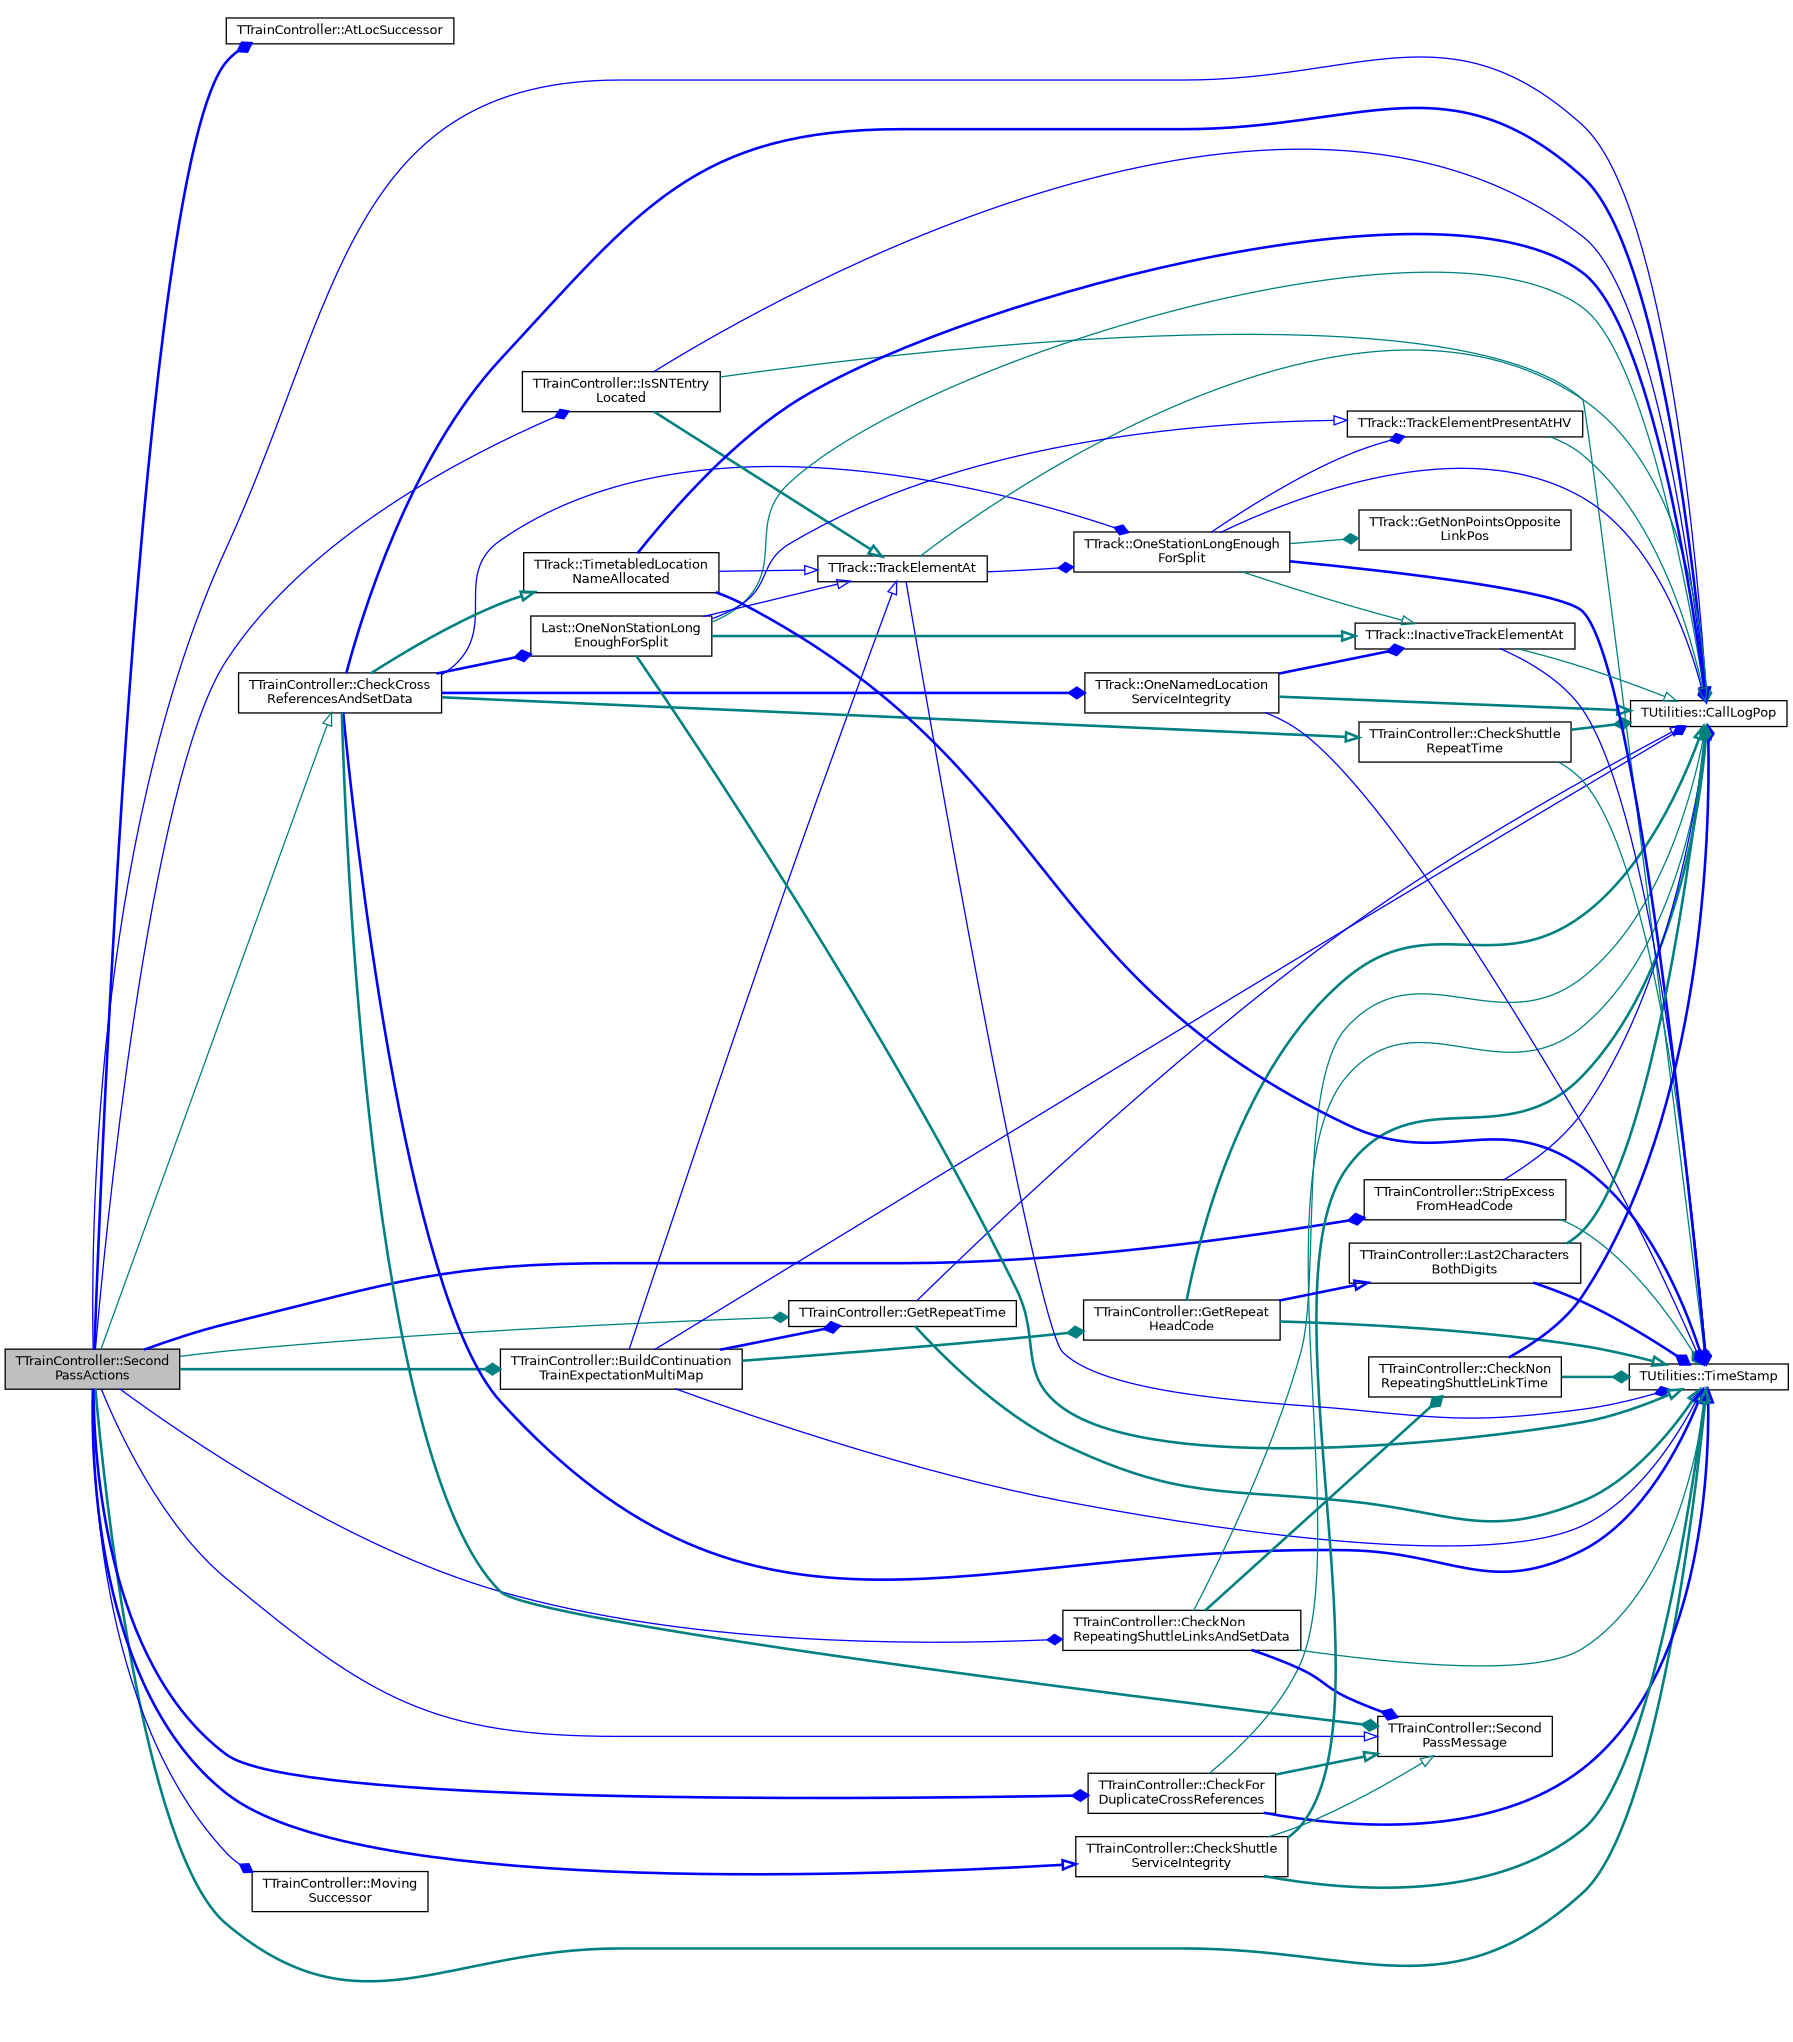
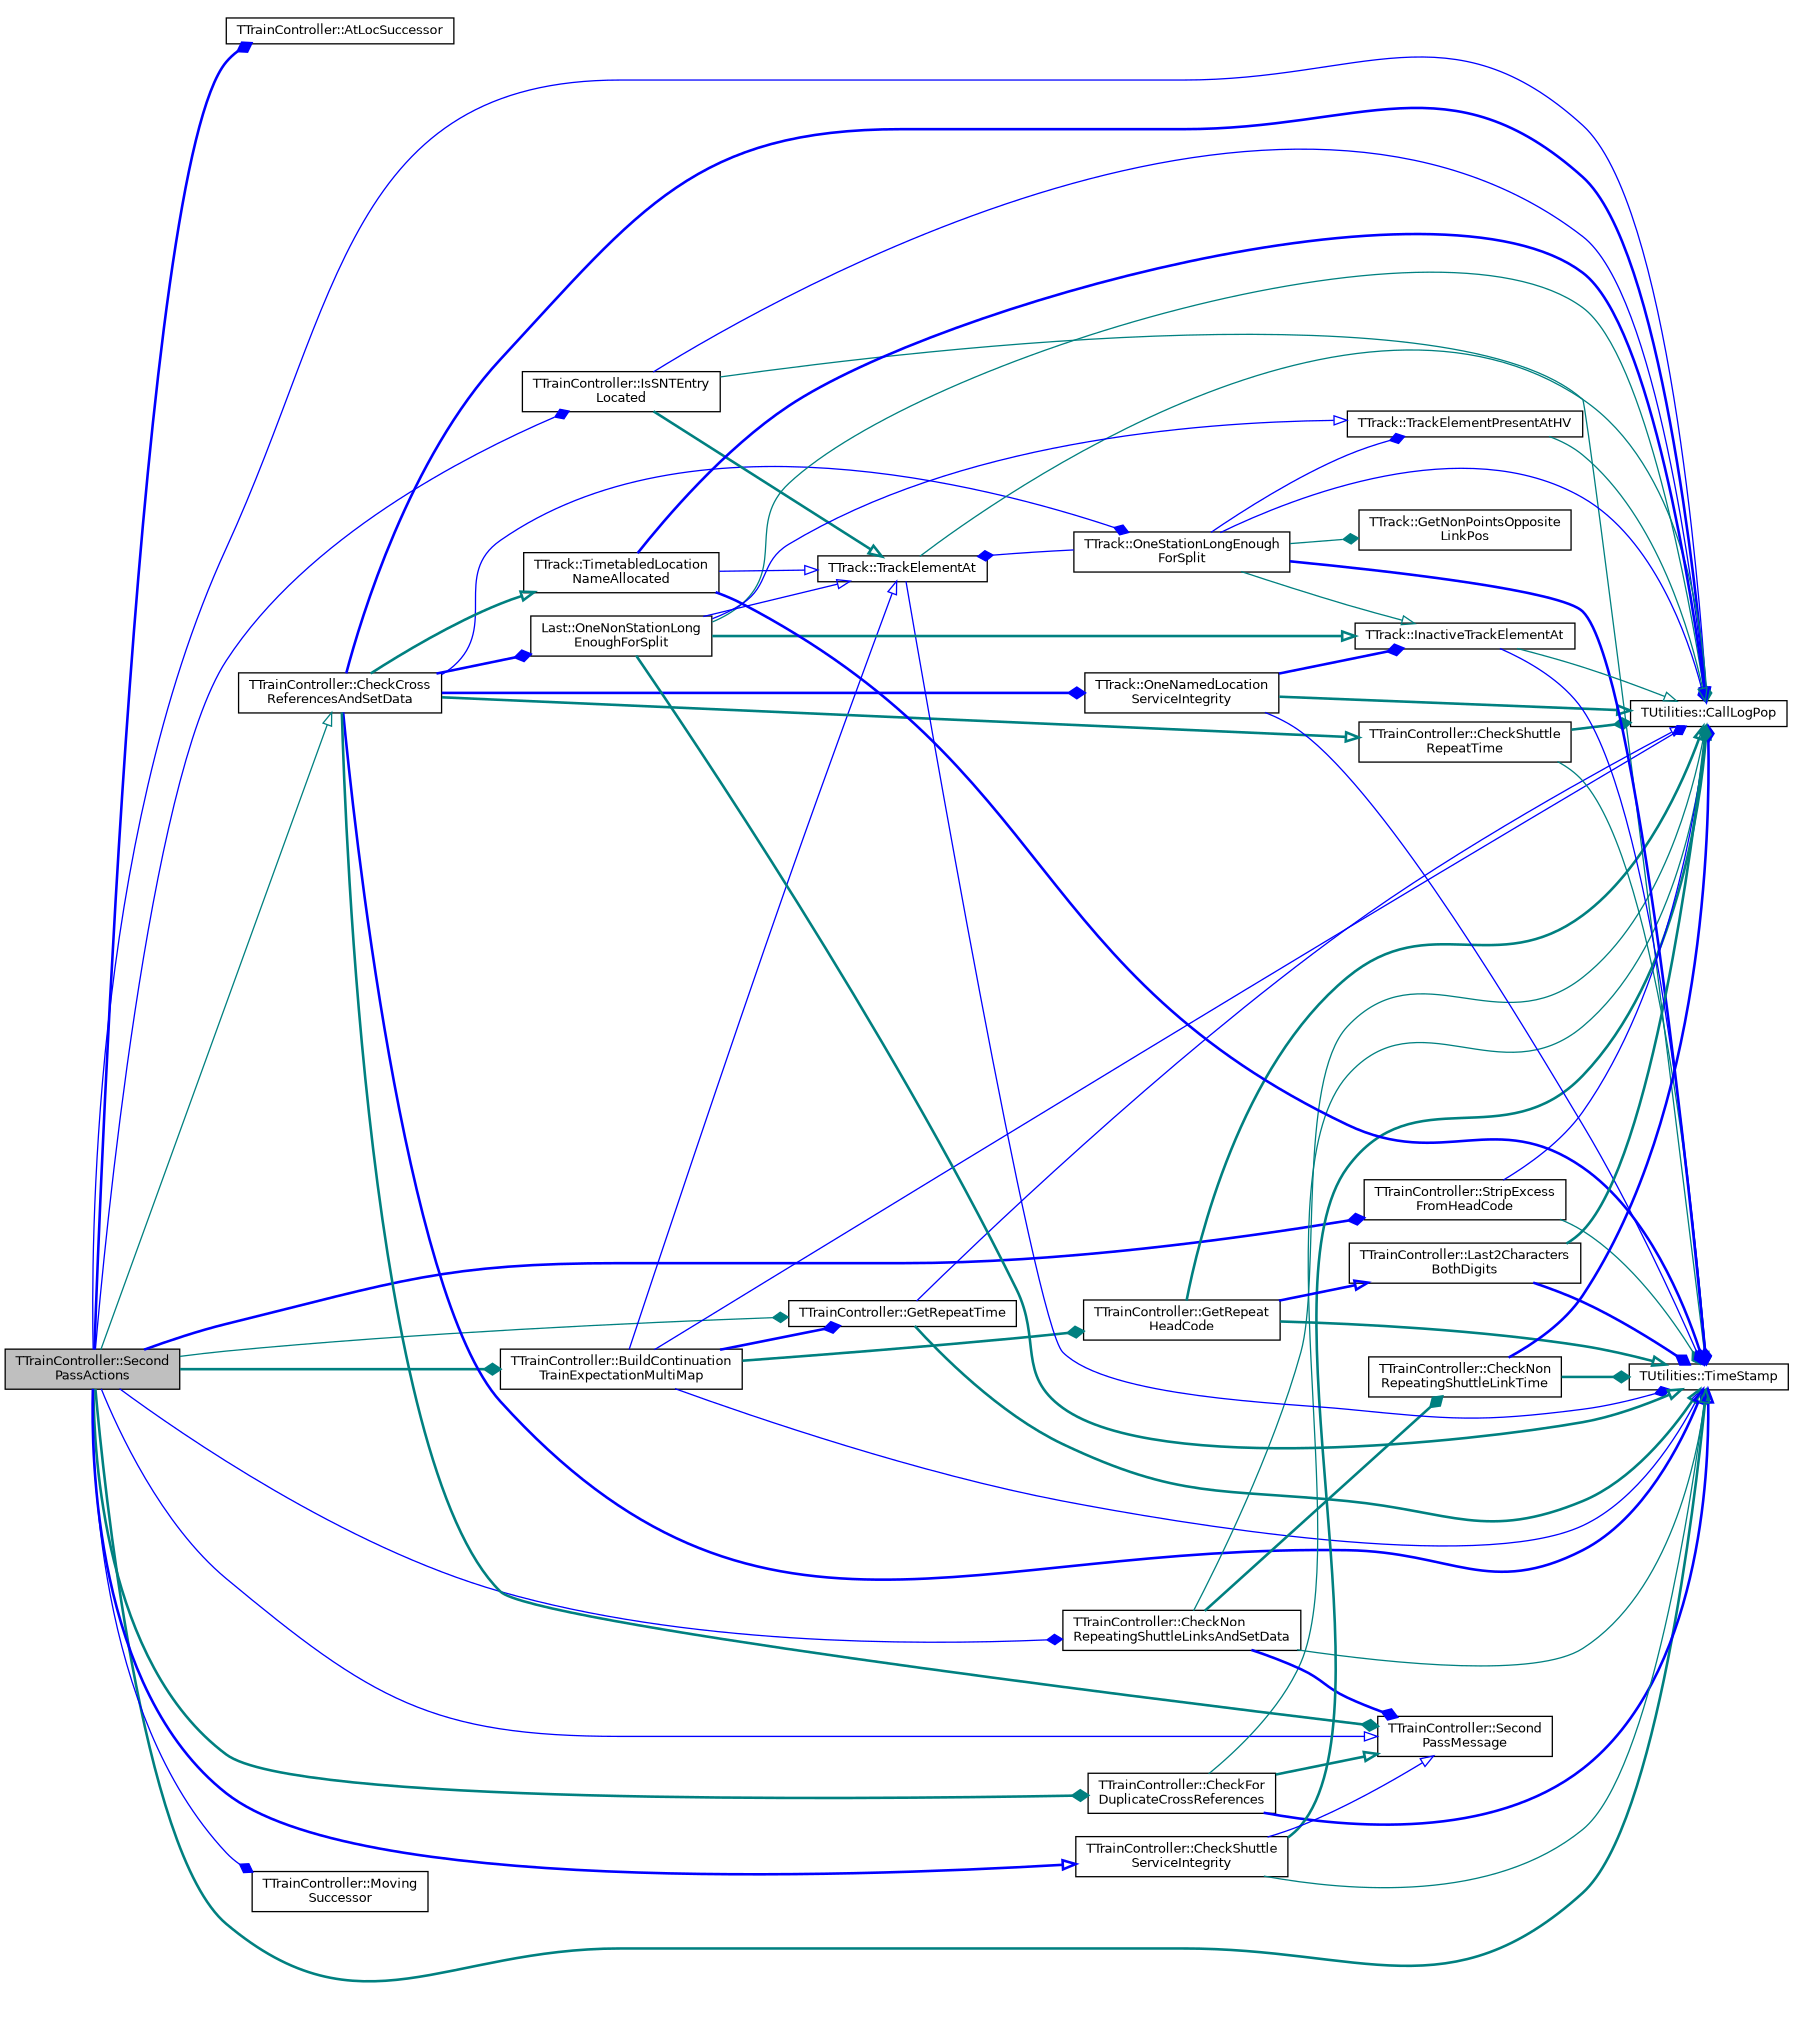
edge "TTrack::TrackElementAt" -> "TTrack::OneStationLongEnough ForSplit": reversed
edge "TTrainController::CheckShuttle ServiceIntegrity" -> "TUtilities::TimeStamp": style bold -> solid
edge "TTrainController::Second PassActions" -> "TTrainController::CheckFor DuplicateCrossReferences": color blue -> teal
edge "TTrainController::CheckShuttle ServiceIntegrity" -> "TTrainController::Second PassMessage": color teal -> blue
